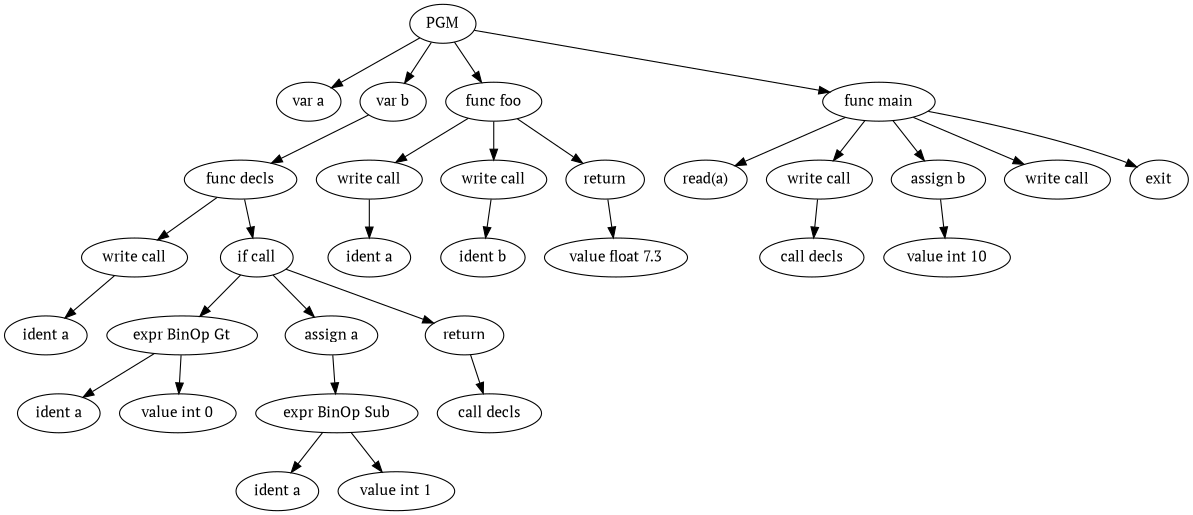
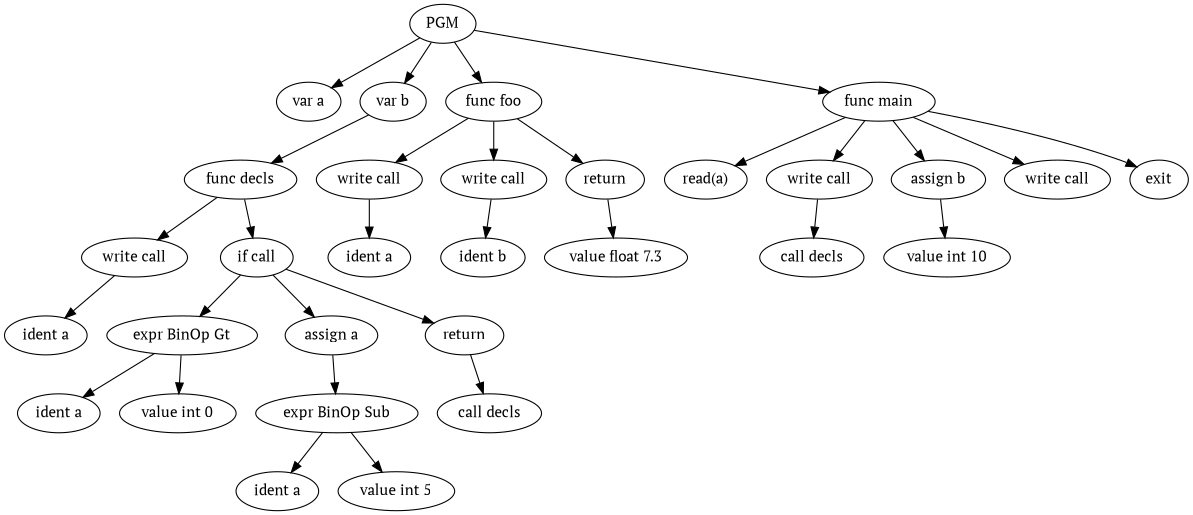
node "value int 1": label "value int 1" -> "value int 5"
